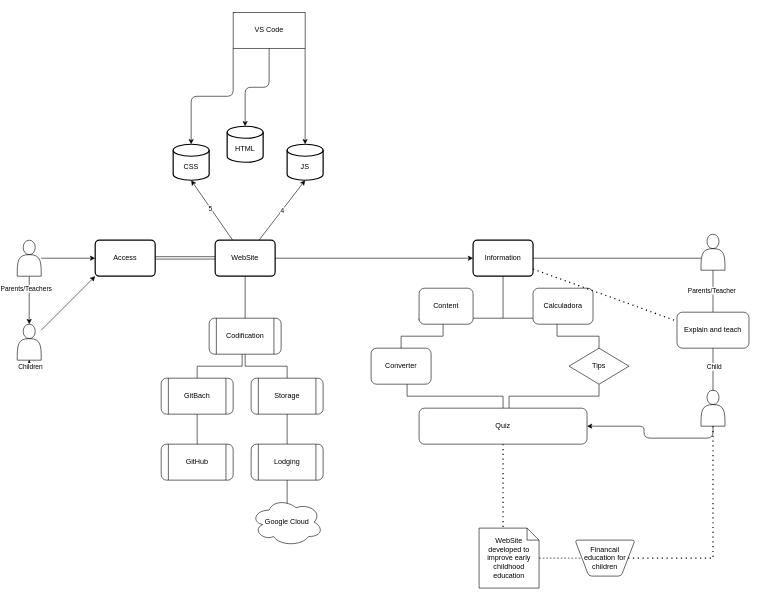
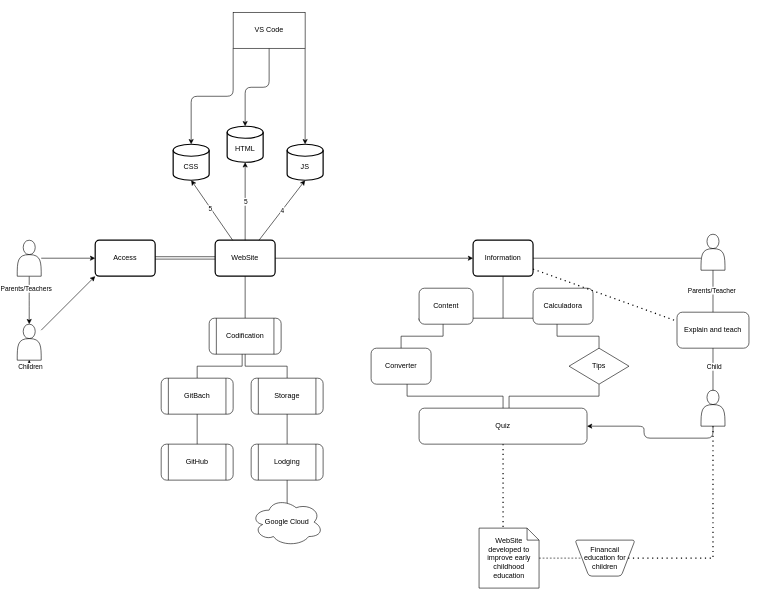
edge "WebSite" -> "HTML": added, label "5"
